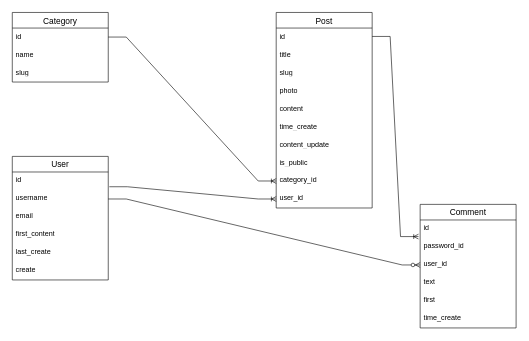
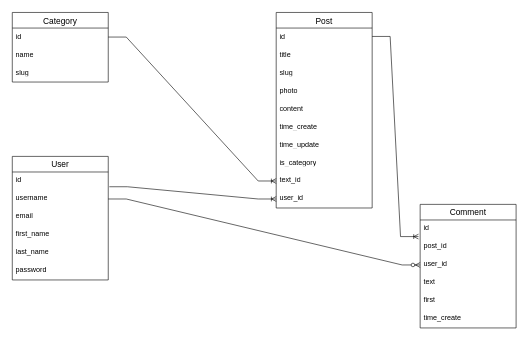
node "content_update": label "content_update" -> "time_update"
node "is_public": label "is_public" -> "is_category"
node "category_id": label "category_id" -> "text_id"
node "first_content": label "first_content" -> "first_name"
node "password_id": label "password_id" -> "post_id"
node "last_create": label "last_create" -> "last_name"
node "create": label "create" -> "password"
